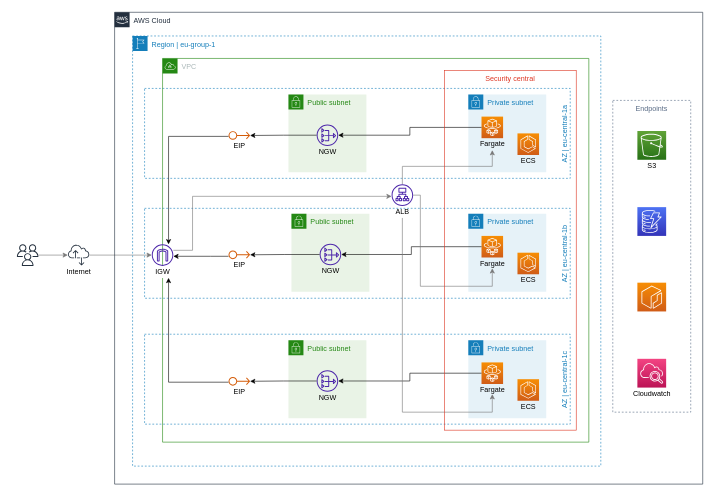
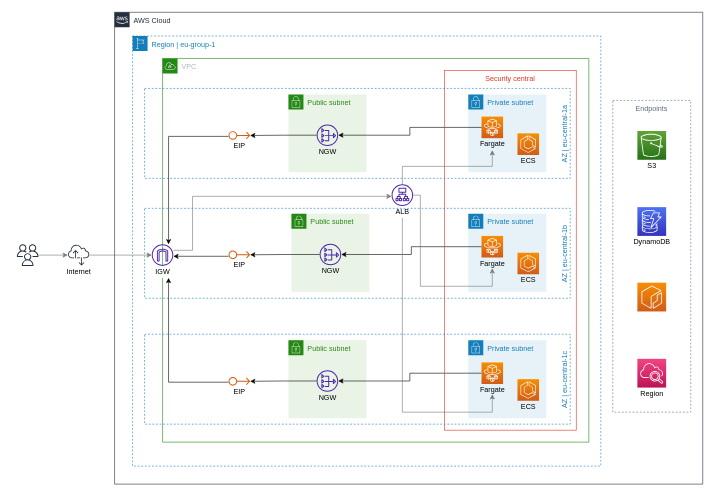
node "DynamoDB": added
node "Cloudwatch": label "Cloudwatch" -> "Region"
